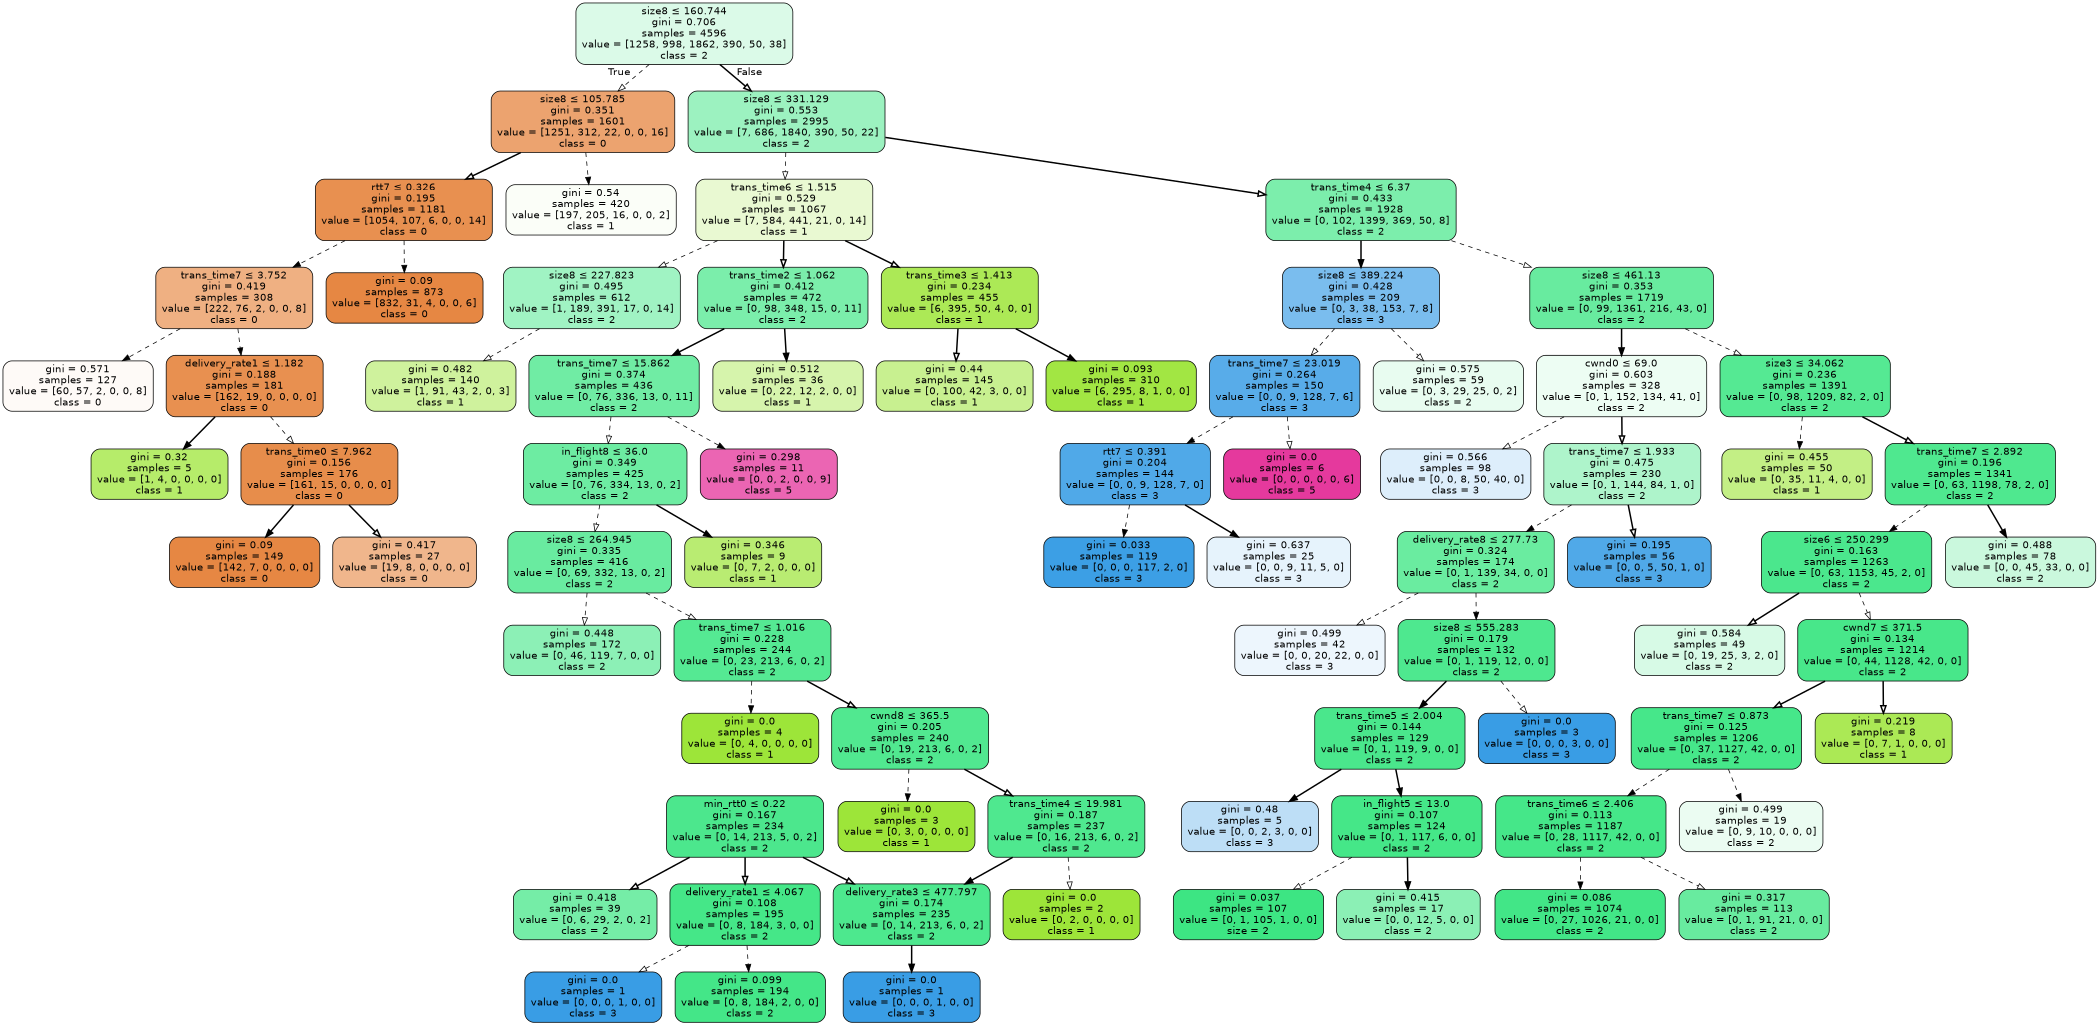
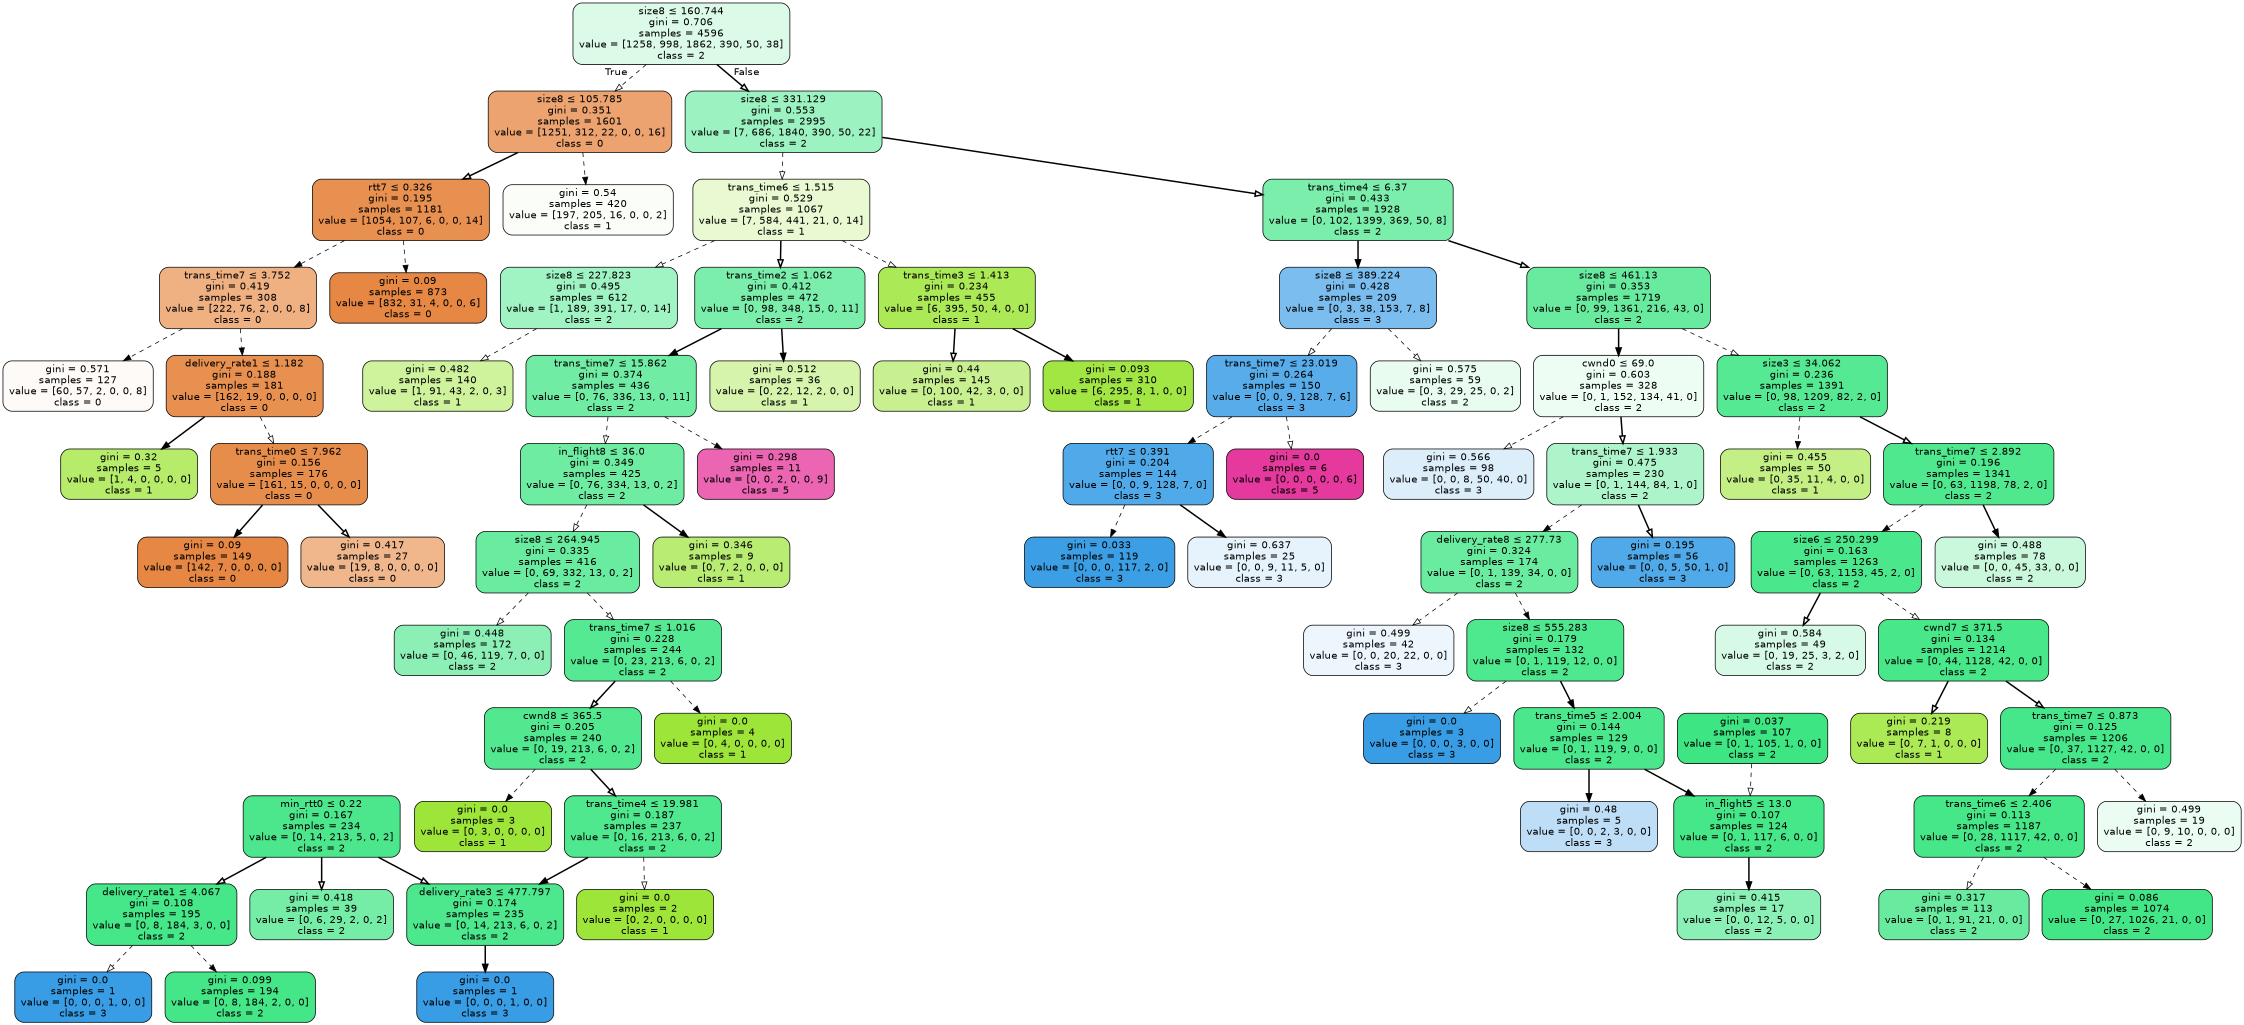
edge "trans_time6 ≤ 1.515" -> "trans_time3 ≤ 1.413": style bold -> dashed
edge "trans_time4 ≤ 6.37" -> "size8 ≤ 461.13": style dashed -> bold
edge "in_flight5 ≤ 13.0" -> "gini = 0.037": reversed
node "gini = 0.037": text "size = 2" -> "class = 2"
